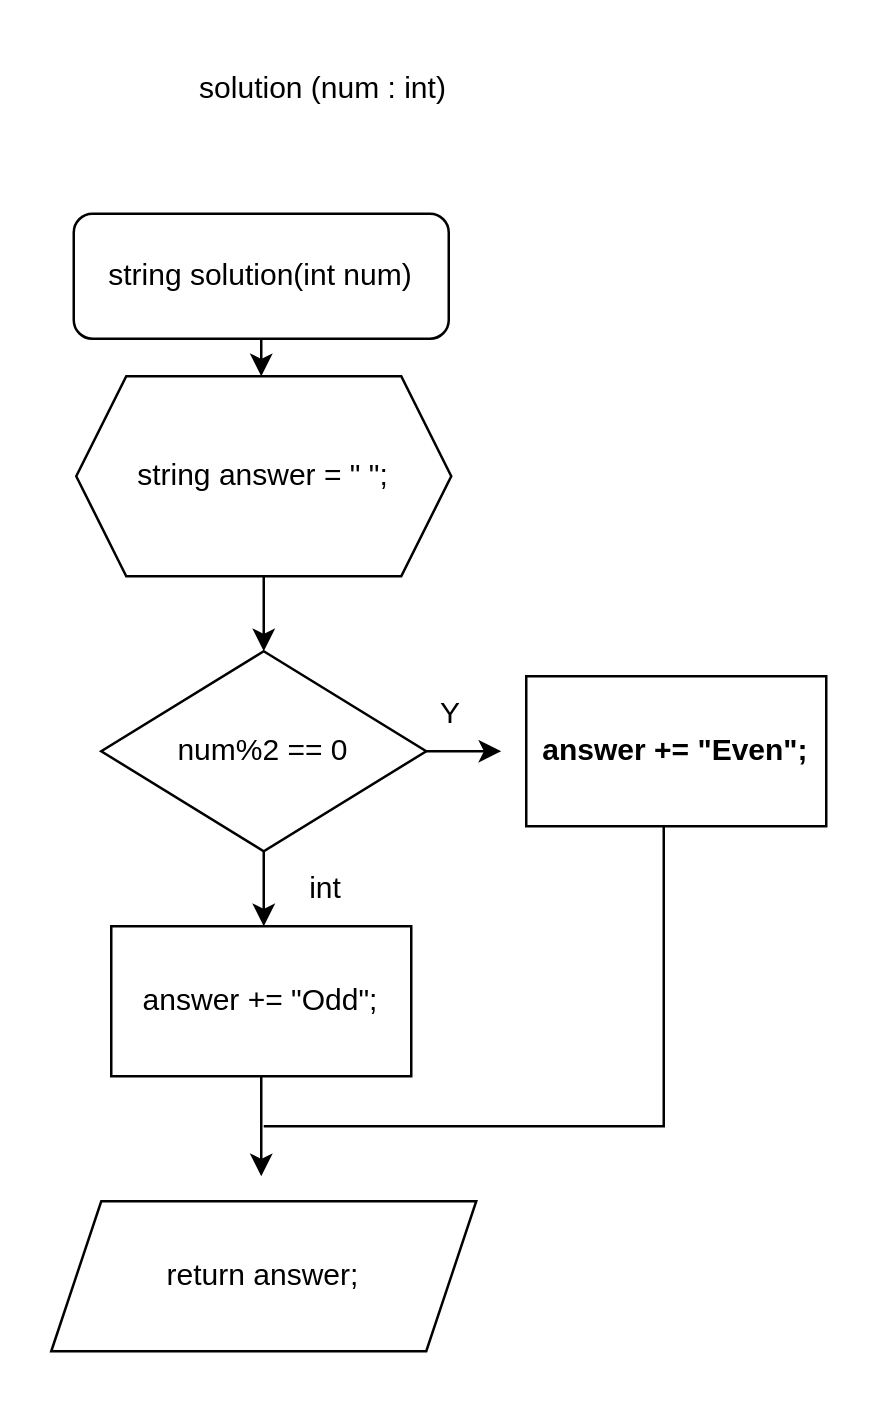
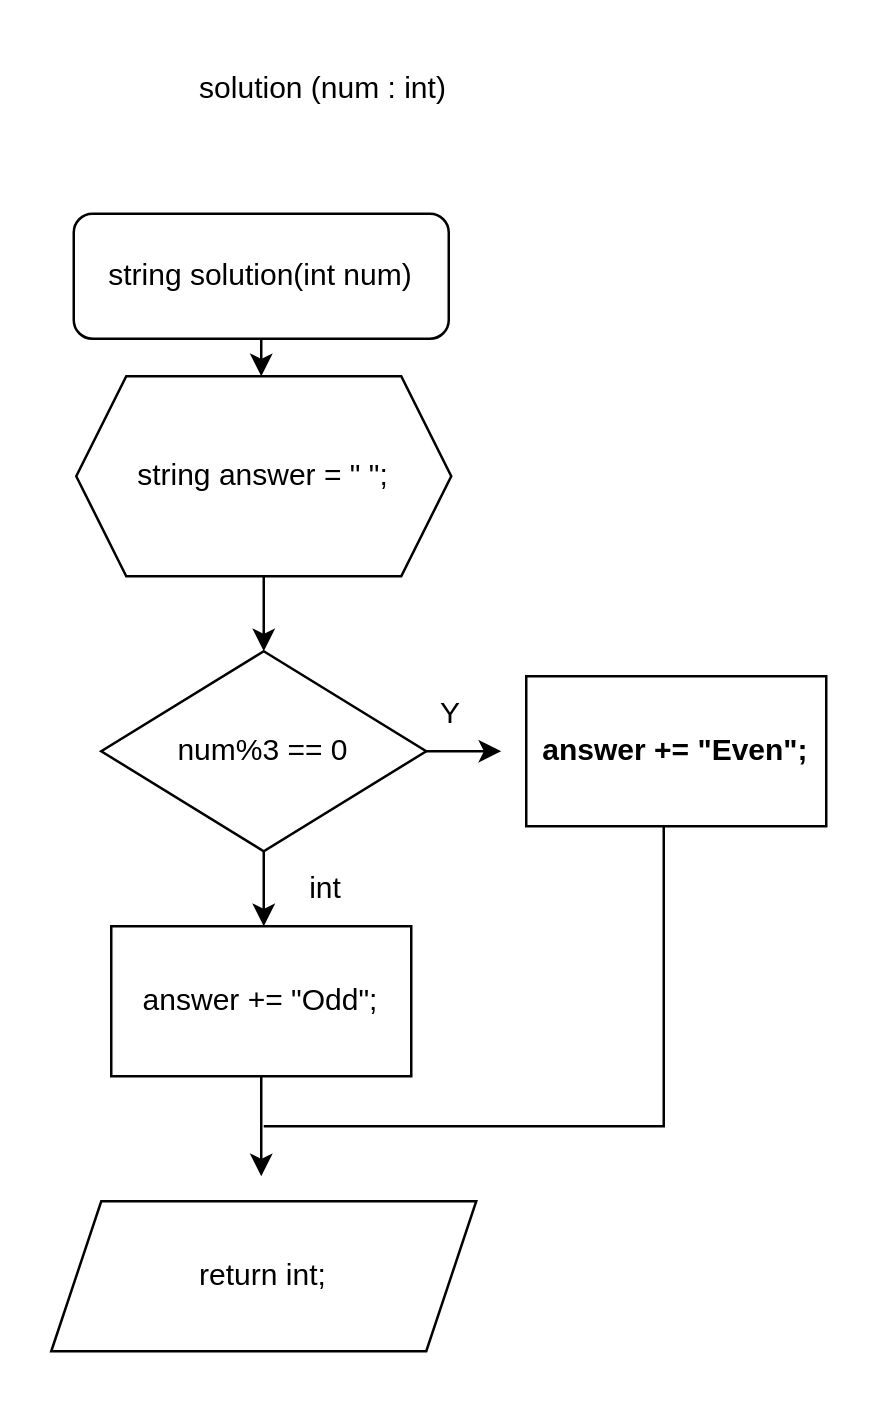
node "num%2 == 0": label "num%2 == 0" -> "num%3 == 0"
node "return answer;": label "return answer;" -> "return int;"
